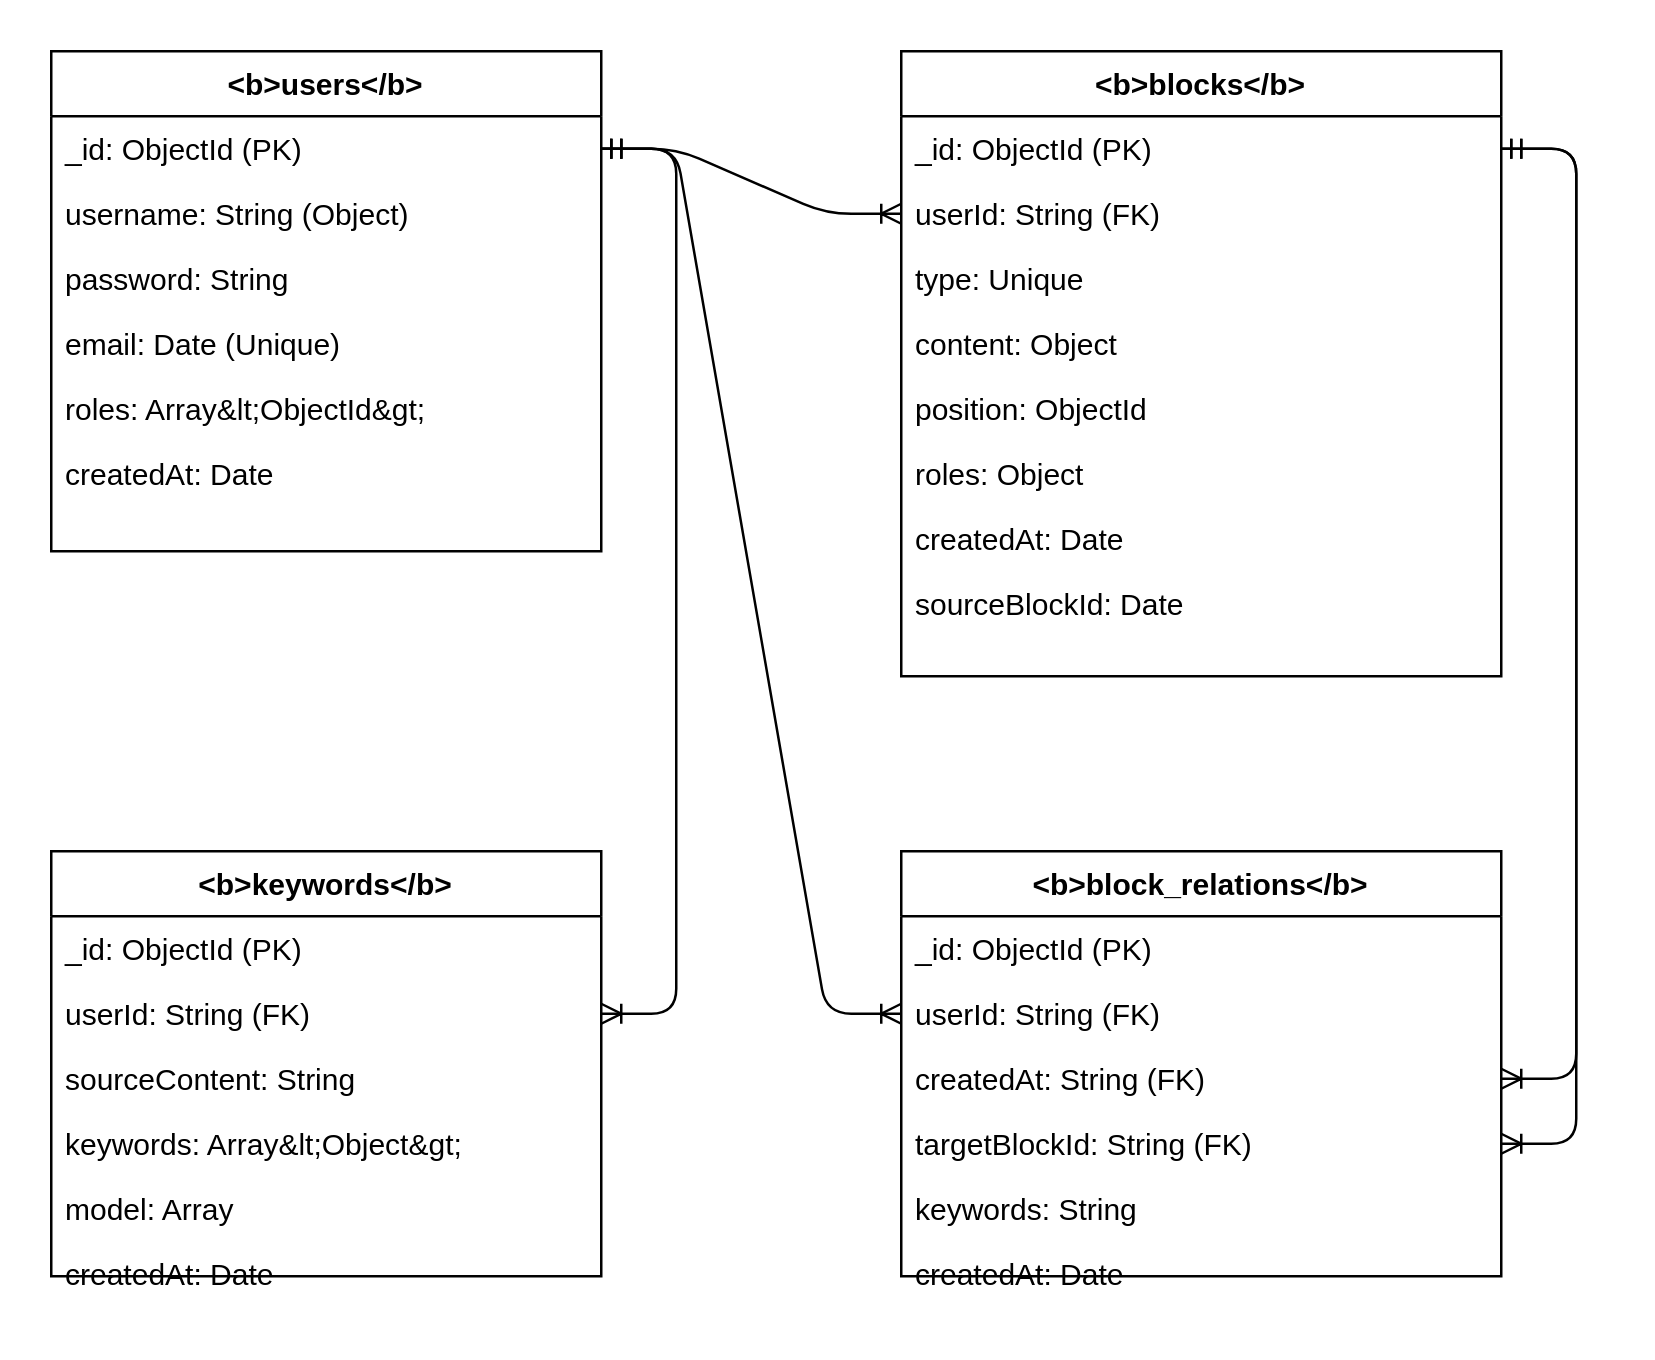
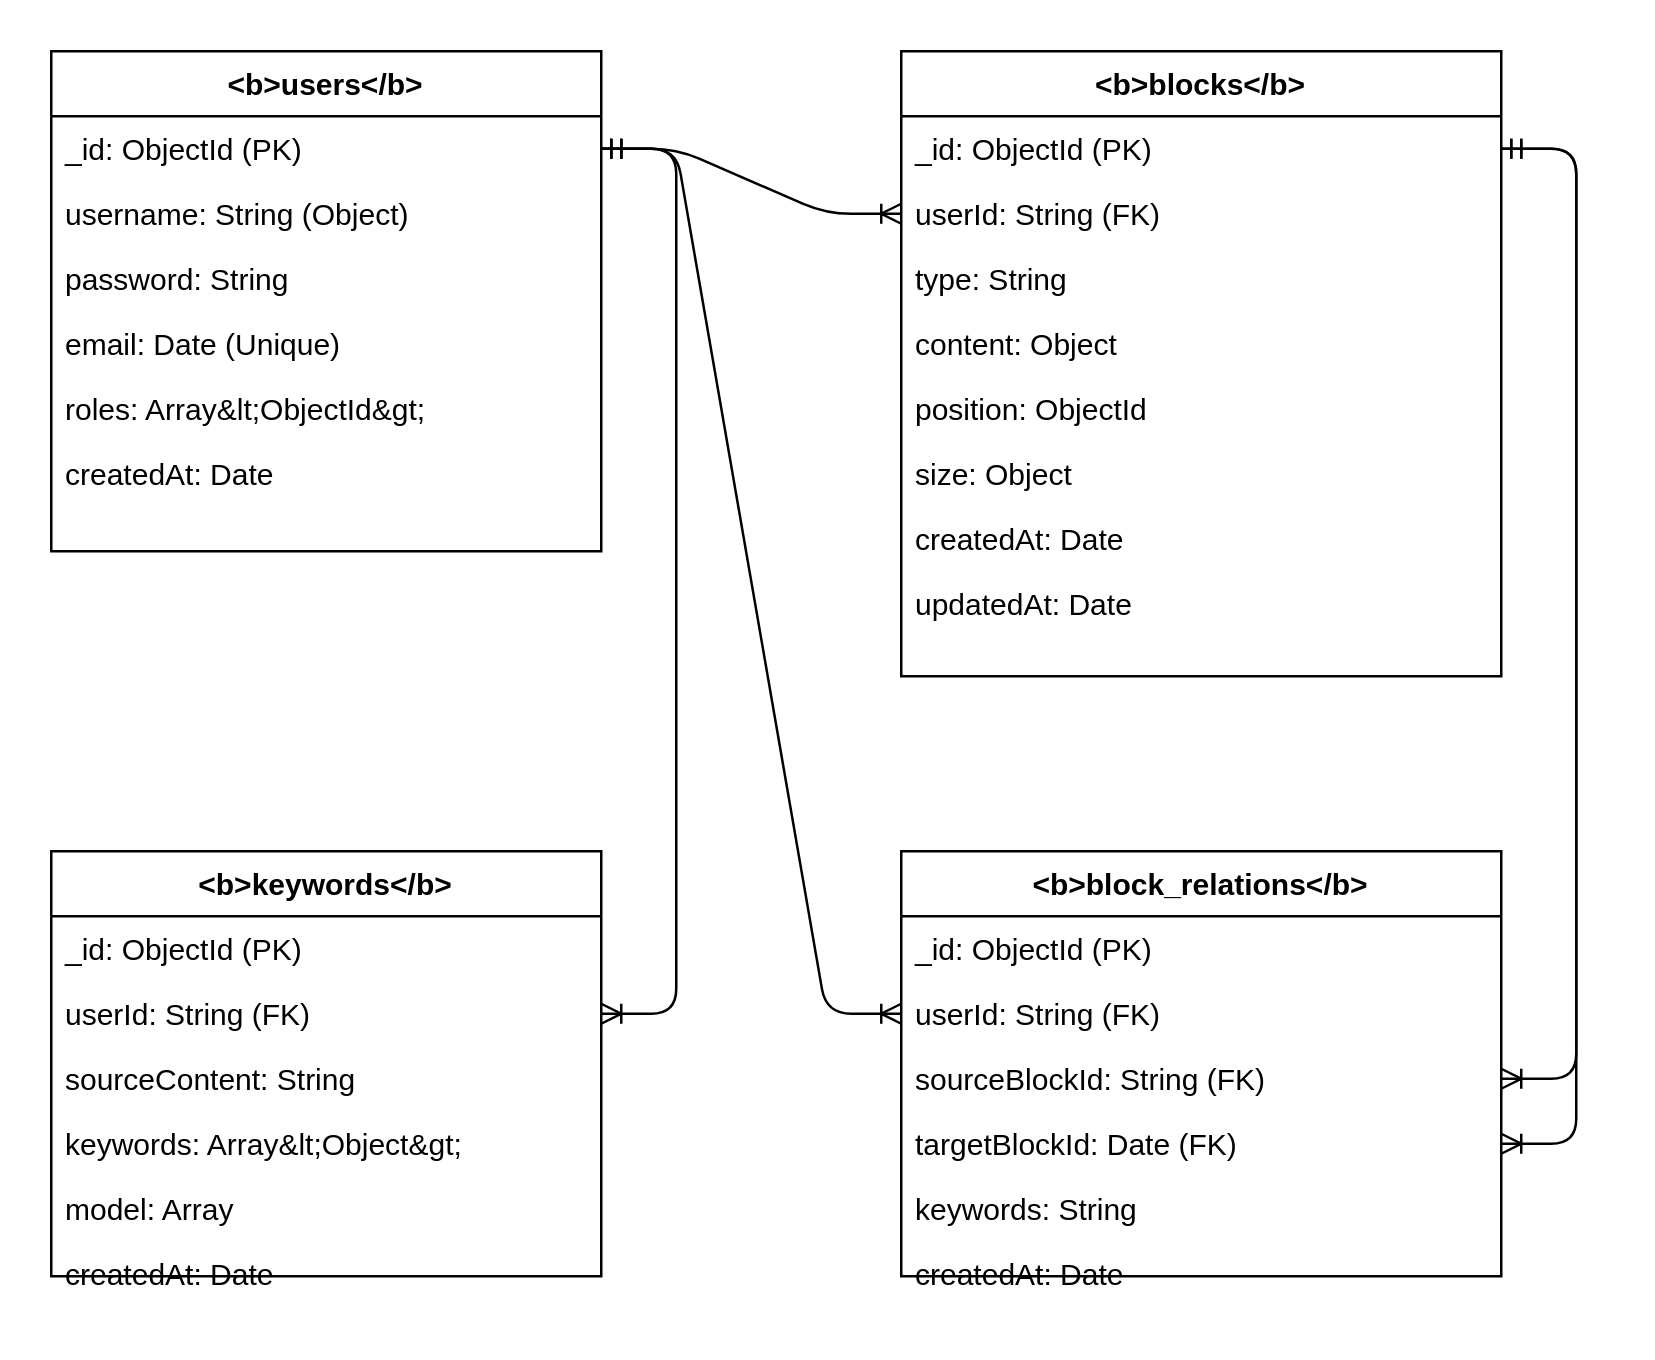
node "type: Unique": label "type: Unique" -> "type: String"
node "roles: Object": label "roles: Object" -> "size: Object"
node "sourceBlockId: Date": label "sourceBlockId: Date" -> "updatedAt: Date"
node "createdAt: String (FK)": label "createdAt: String (FK)" -> "sourceBlockId: String (FK)"
node "targetBlockId: String (FK)": label "targetBlockId: String (FK)" -> "targetBlockId: Date (FK)"
